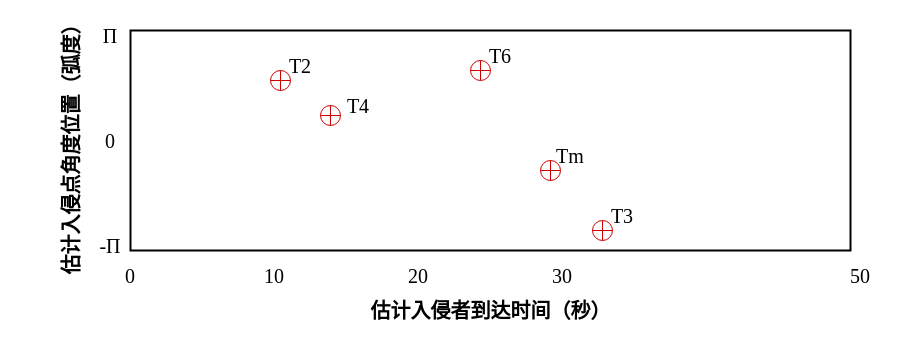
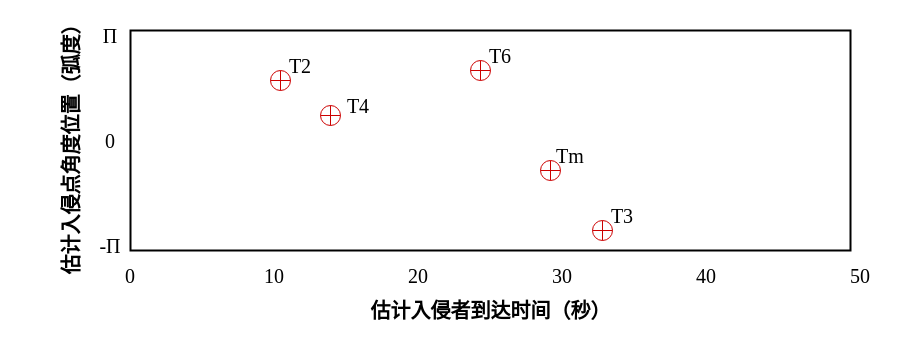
node "40": added
